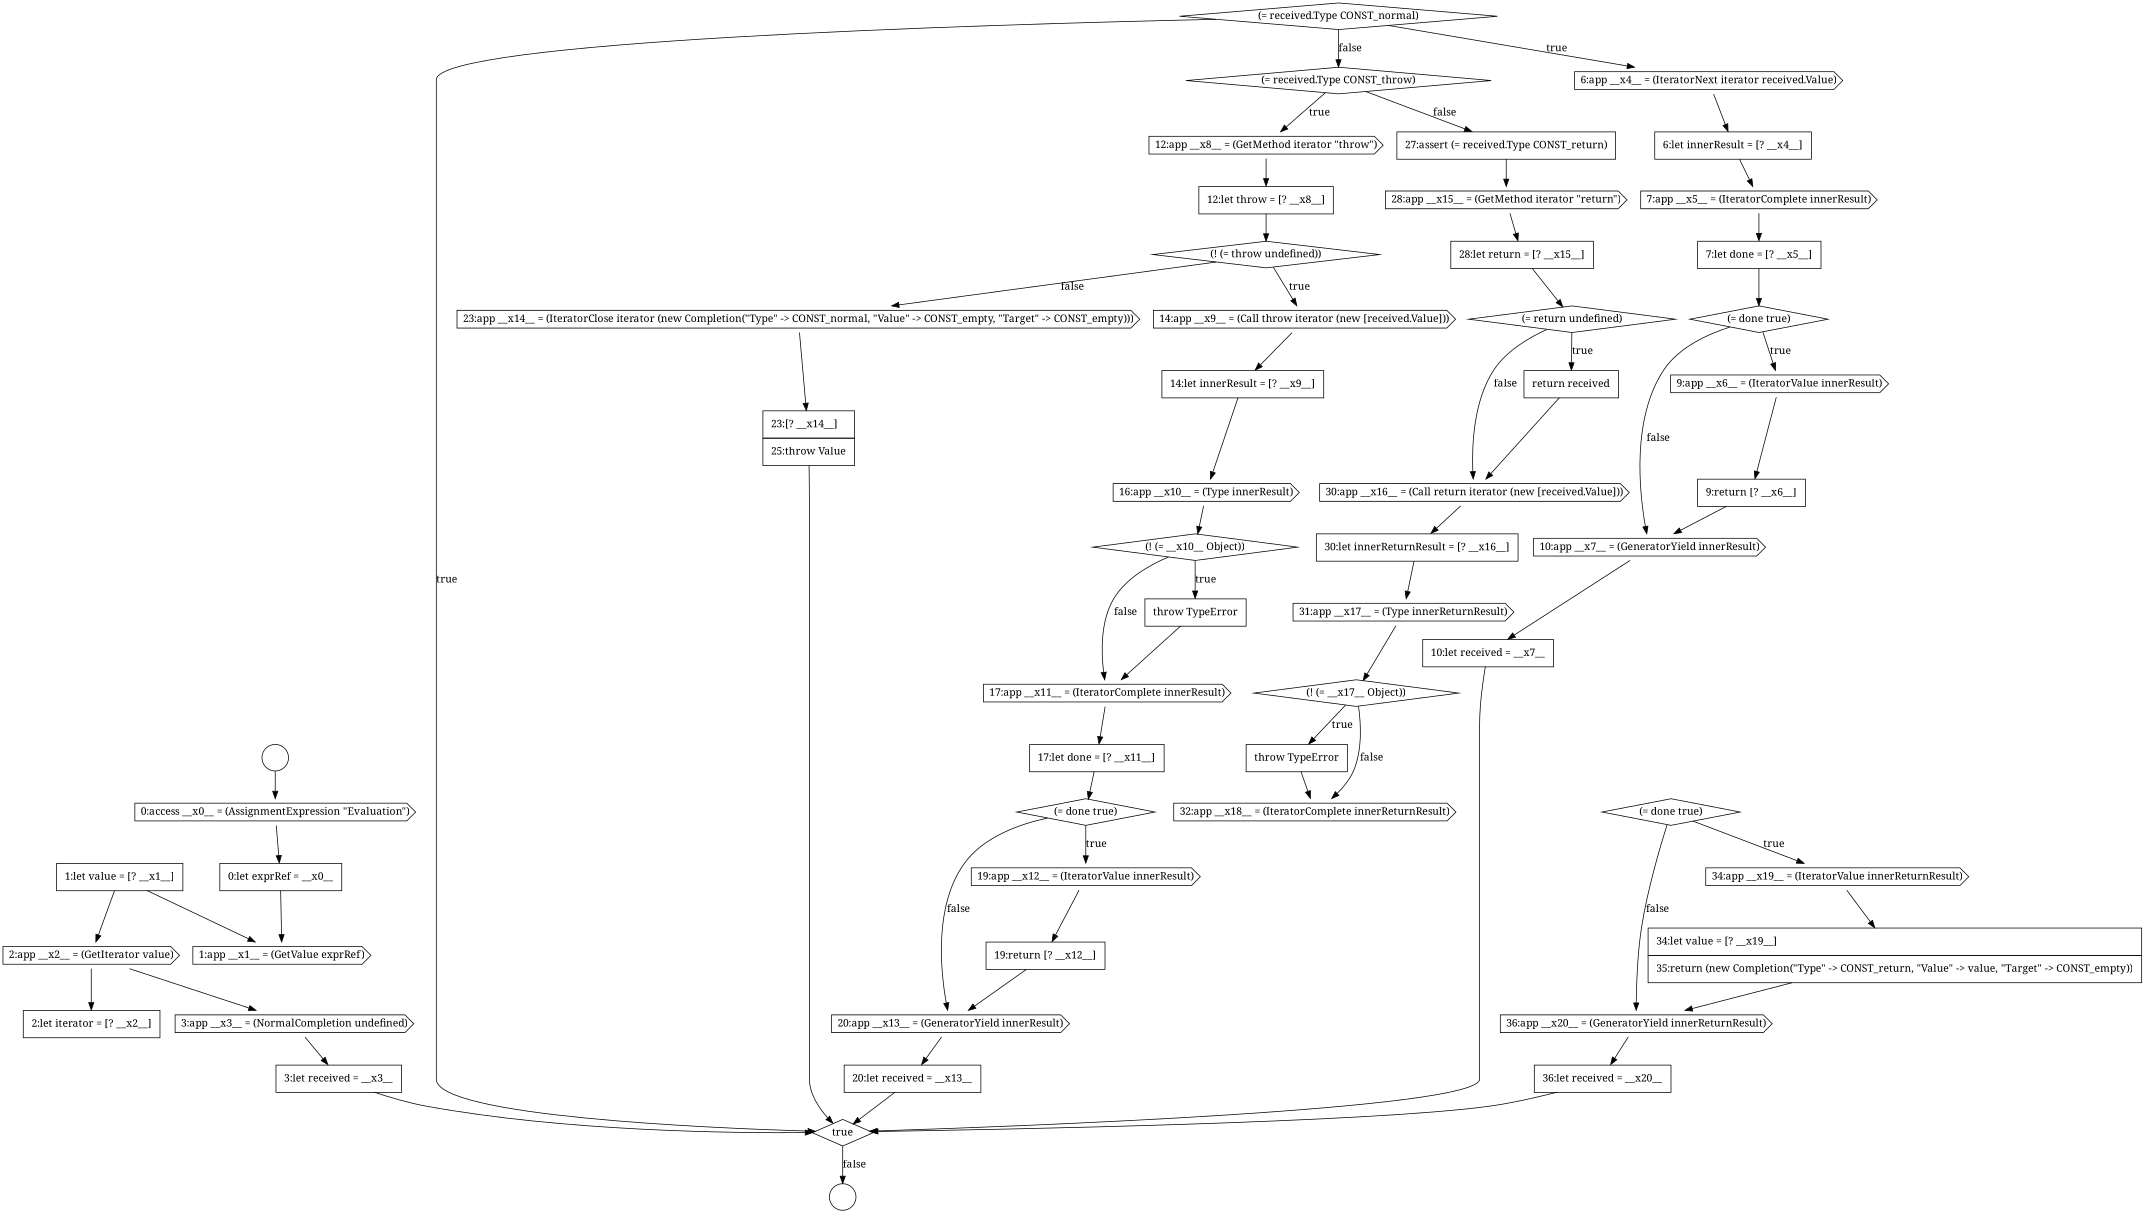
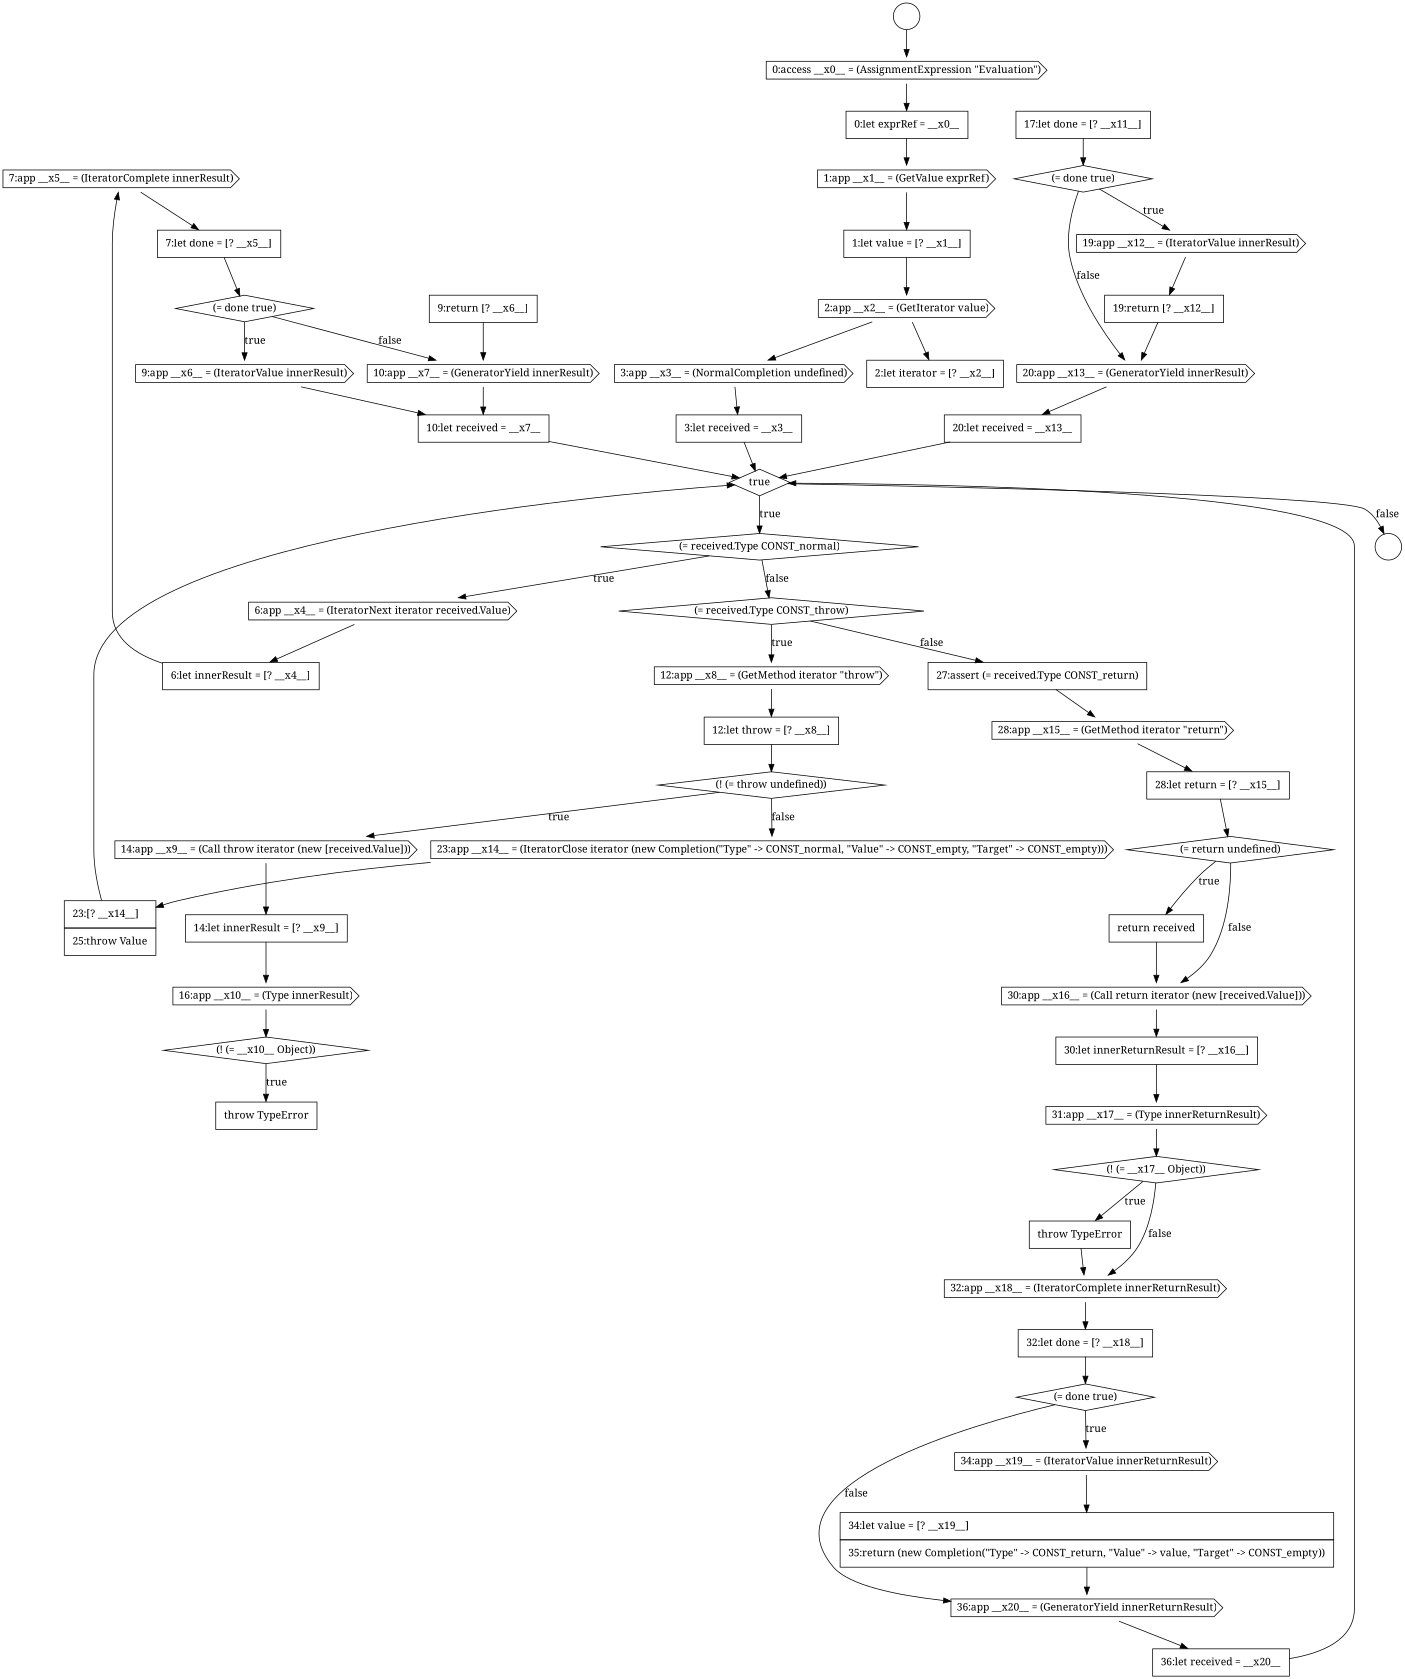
edge "(= received.Type CONST_normal)" -> "true": reversed
edge "9:app __x6__ = (IteratorValue innerResult)" -> "9:return [? __x6__]": now "9:app __x6__ = (IteratorValue innerResult)" -> "10:let received = __x7__"
node "17:app __x11__ = (IteratorComplete innerResult)": removed
edge "1:let value = [? __x1__]" -> "1:app __x1__ = (GetValue exprRef)": reversed
node "32:let done = [? __x18__]": added
